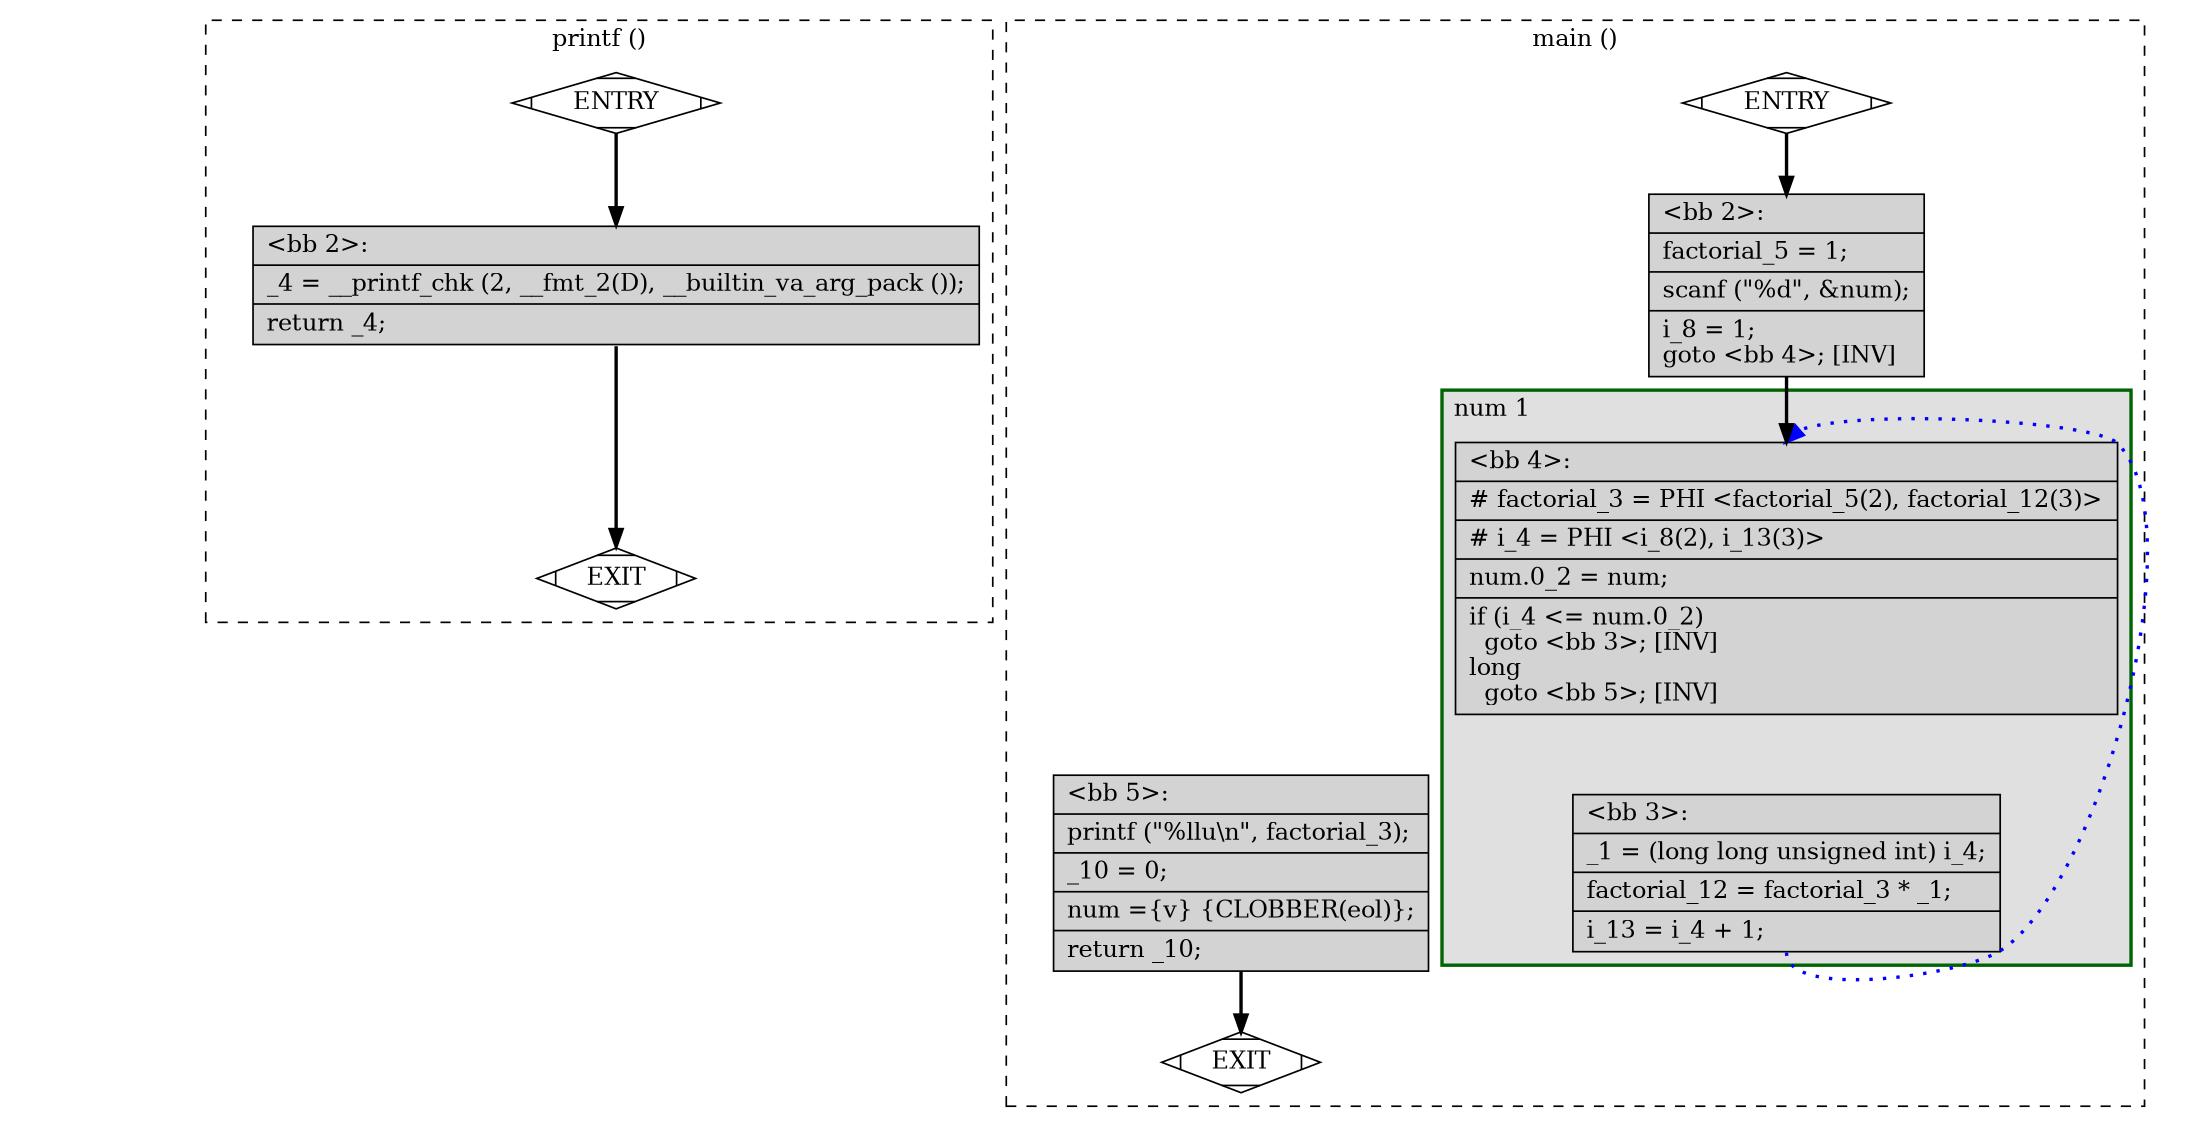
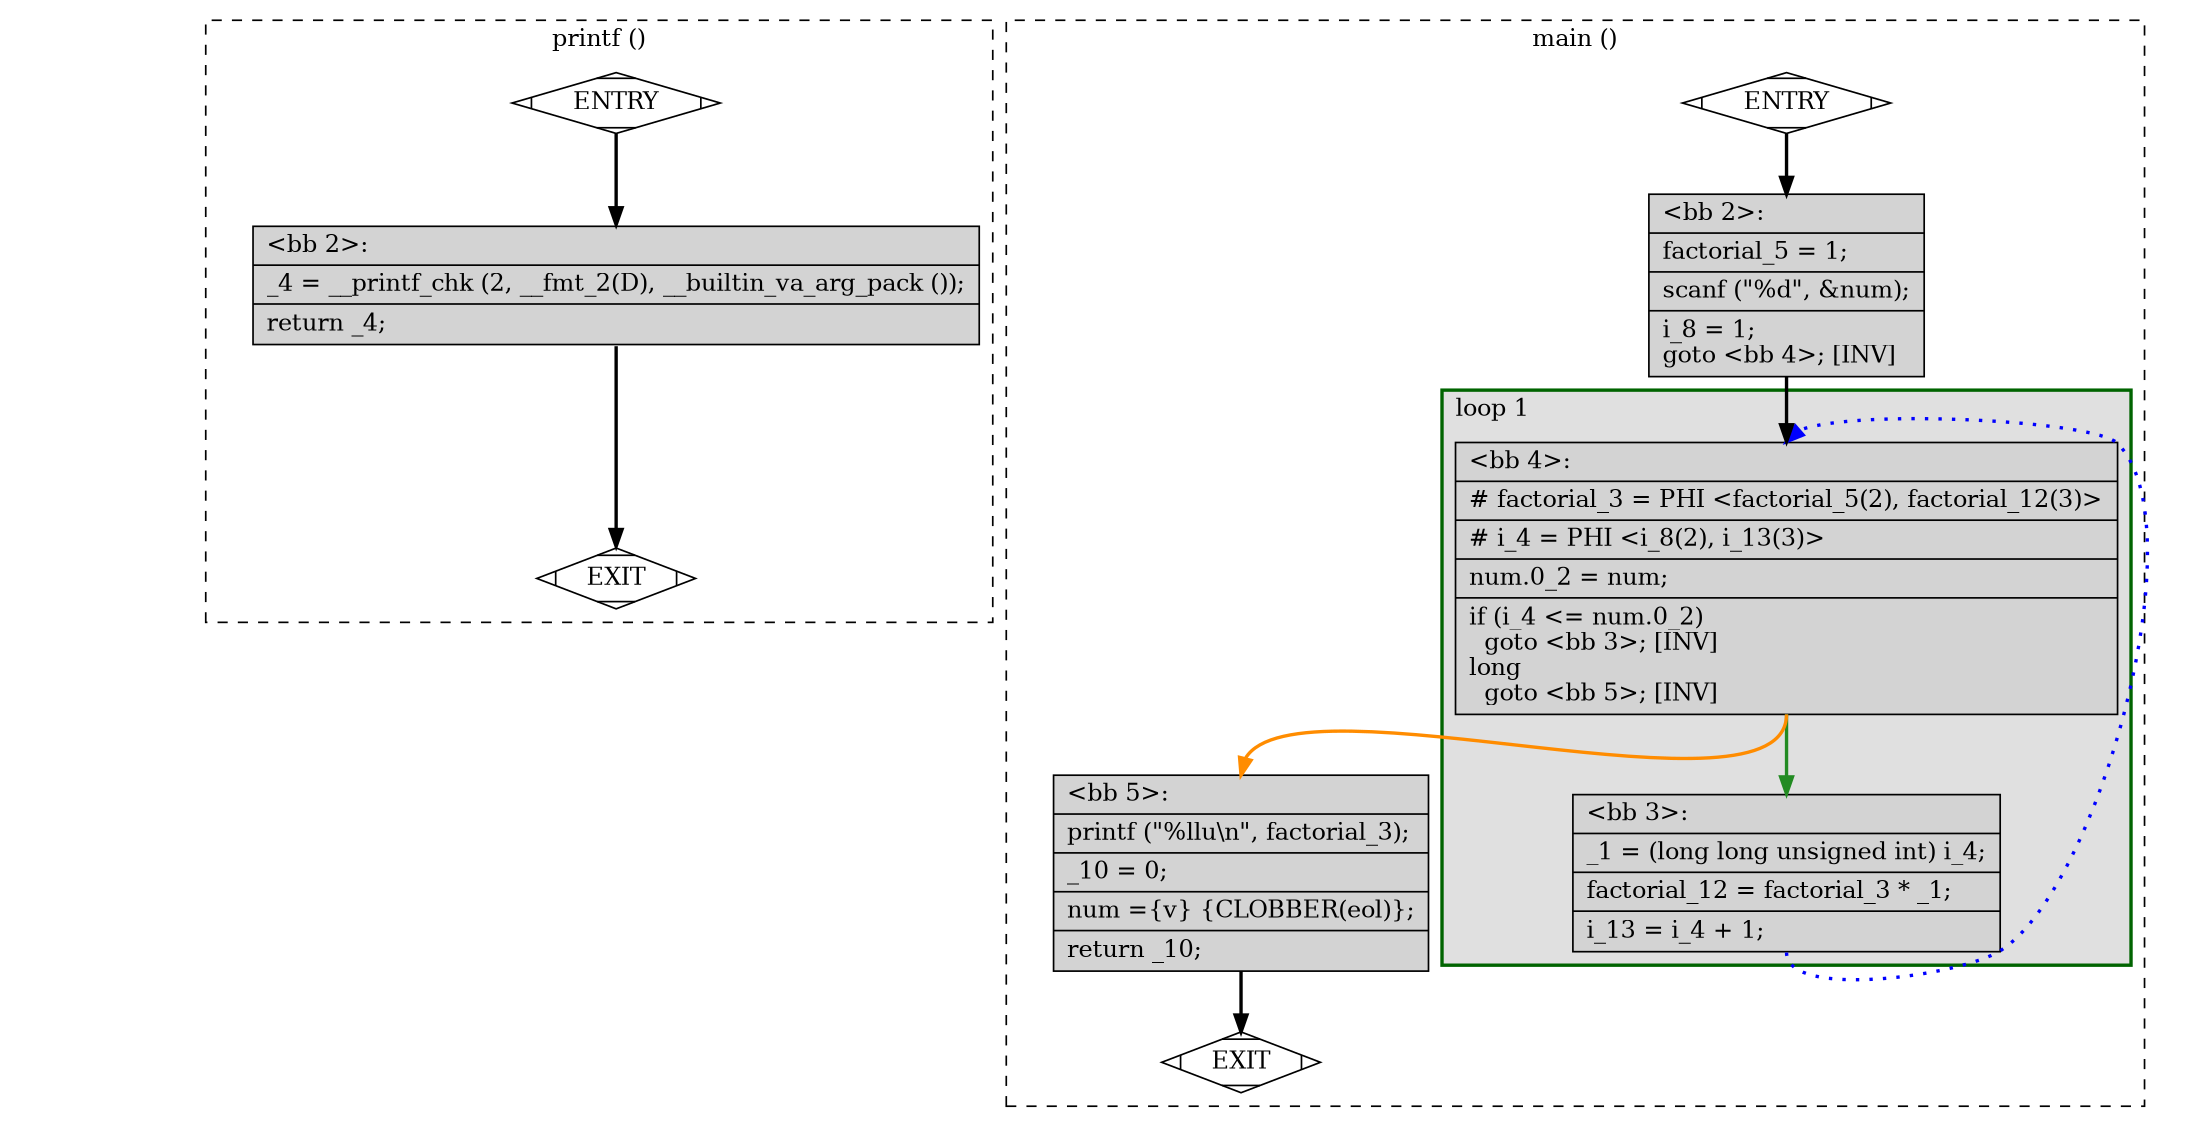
cluster "num 1": label "num 1" -> "loop 1"
edge "<bb 4>:" -> "<bb 3>:": added
edge "<bb 4>:" -> "<bb 5>:": added
